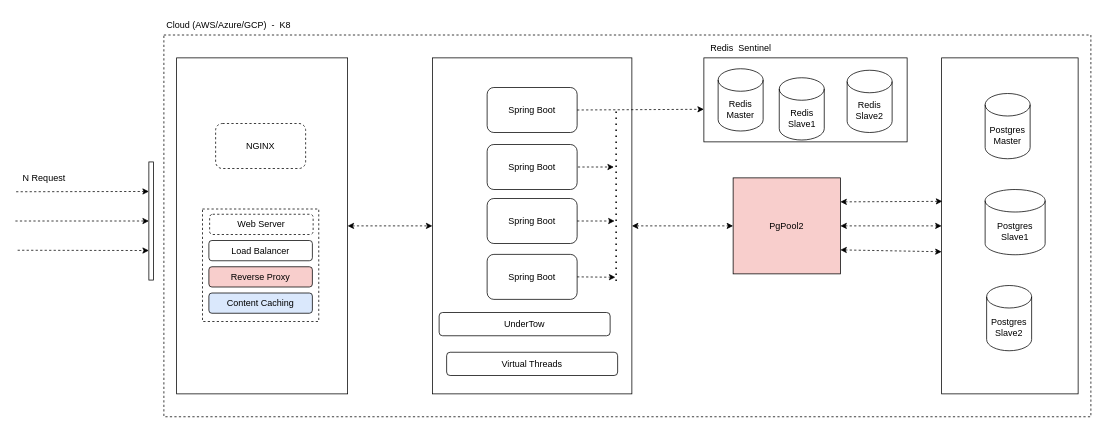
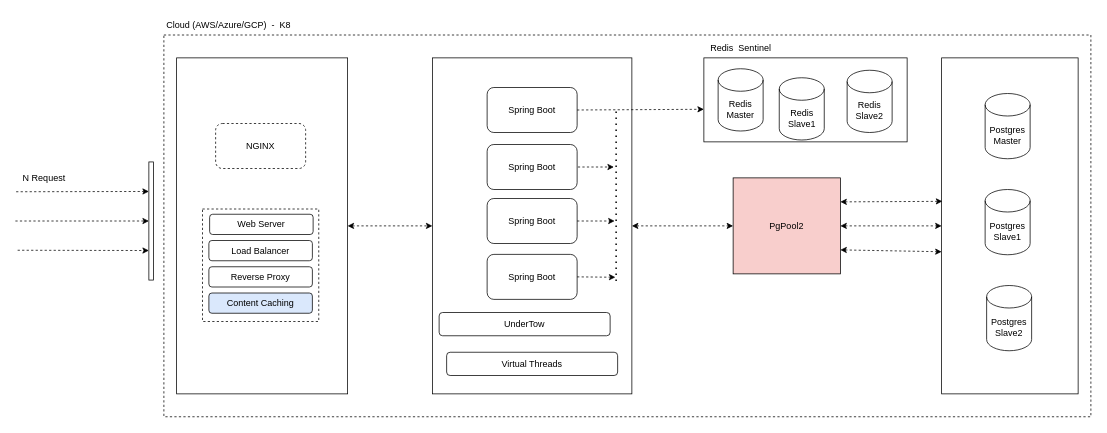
node "Postgres Slave1": size 60x65 -> 45x65
node "Web Server": style dashed -> solid
node "Reverse Proxy": fillcolor #f8cecc -> #ffffff
